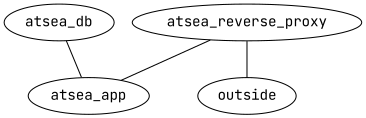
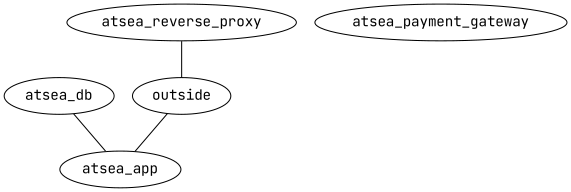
node "atsea_payment_gateway": added
edge "atsea_reverse_proxy" -- "atsea_app": now "outside" -- "atsea_app"
